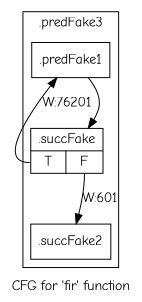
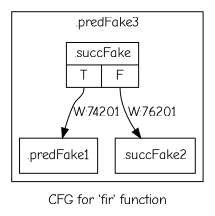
edge ".predFake1" -> ".succFake": removed
edge ".succFake" -> ".predFake1": label "W:76201" -> "W:74201"
edge ".succFake" -> ".succFake2": label "W:601" -> "W:76201"
